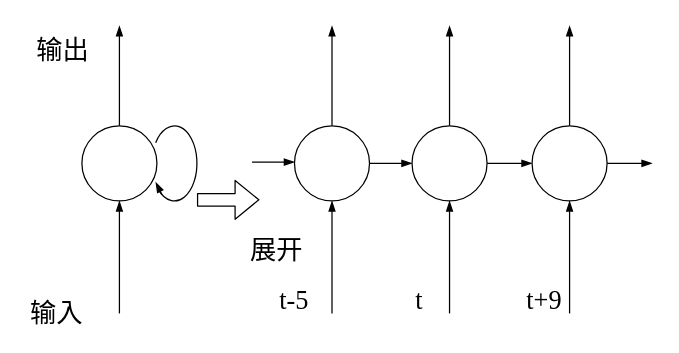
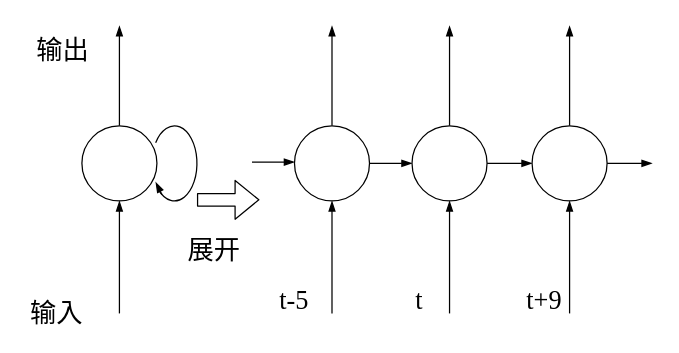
node "展开": moved (277, 251) -> (214, 251)
